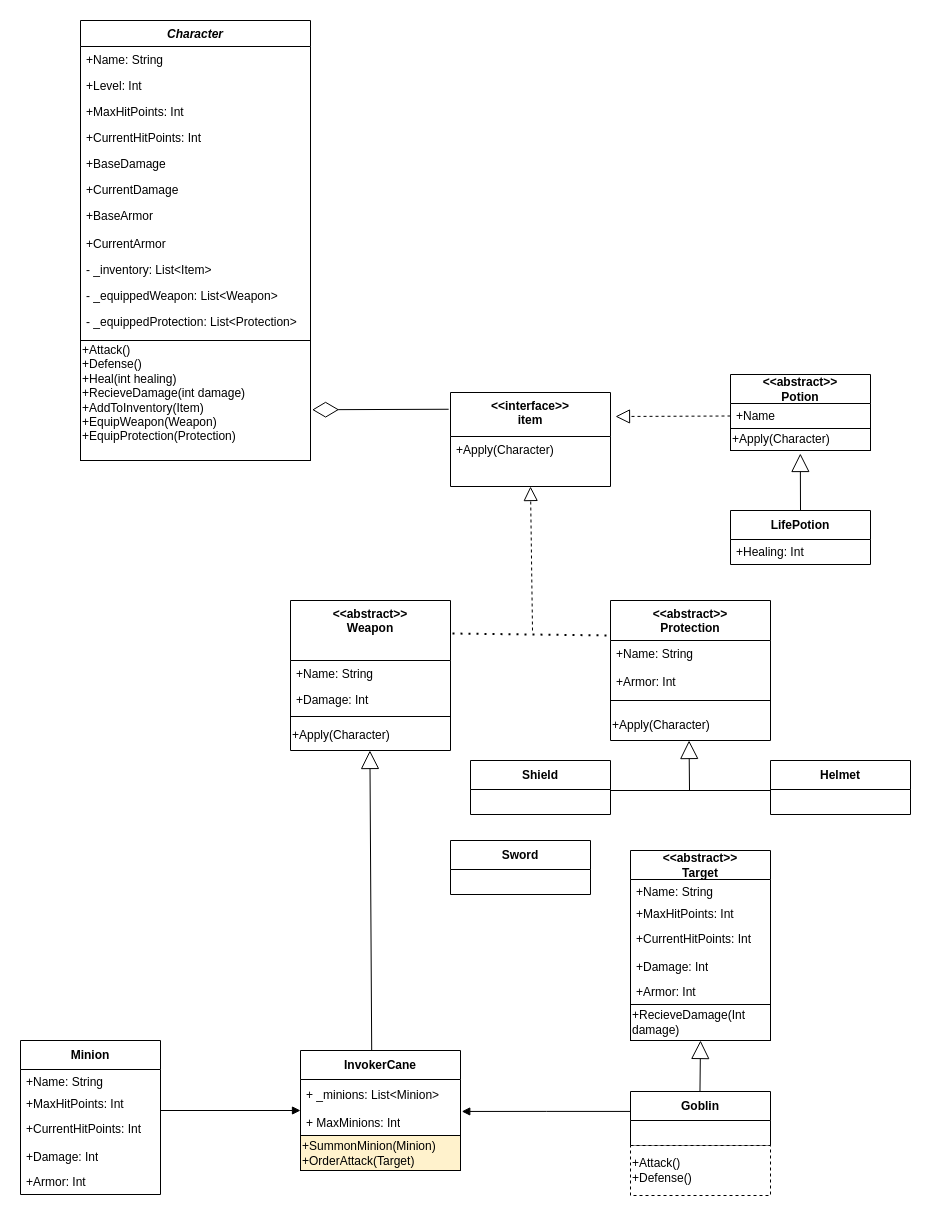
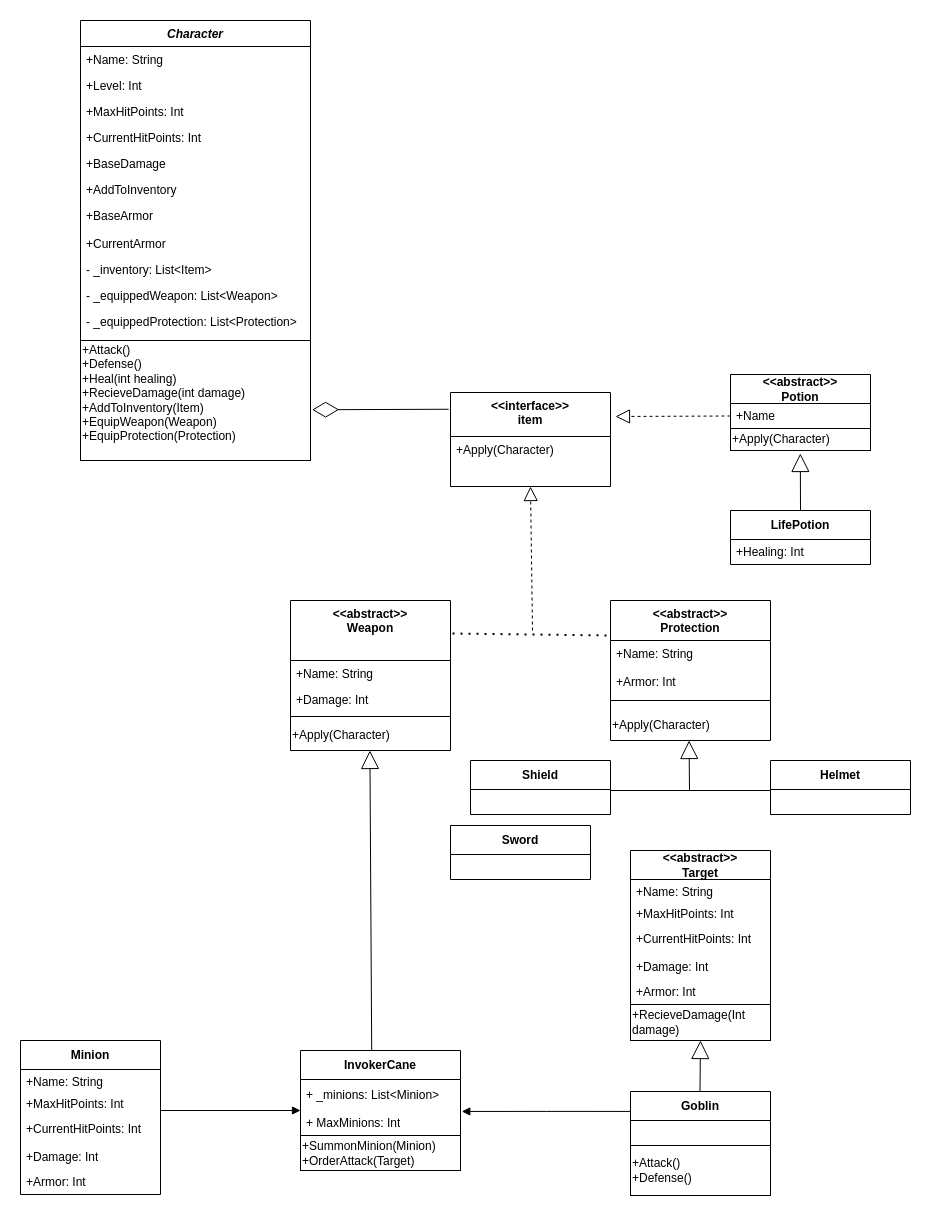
node "+CurrentDamage": label "+CurrentDamage" -> "+AddToInventory"
node "Sword": moved (521, 868) -> (521, 853)
node "+SummonMinion(Minion) +OrderAttack(Target)": fillcolor #fff2cc -> #ffffff
node "+Attack() +Defense()": style dashed -> solid
